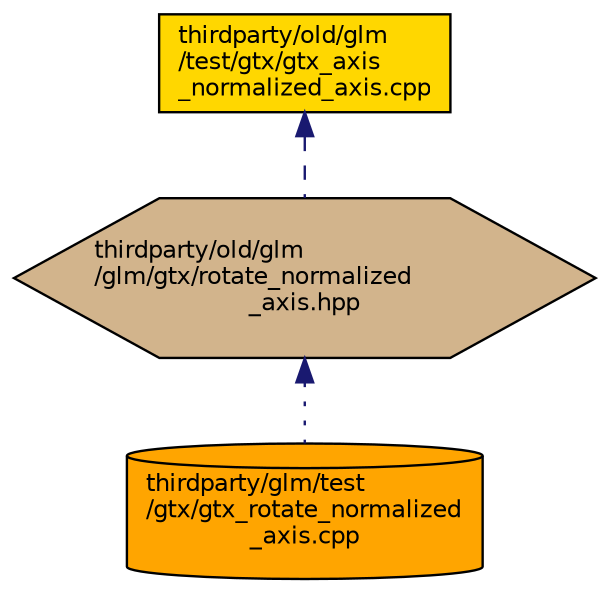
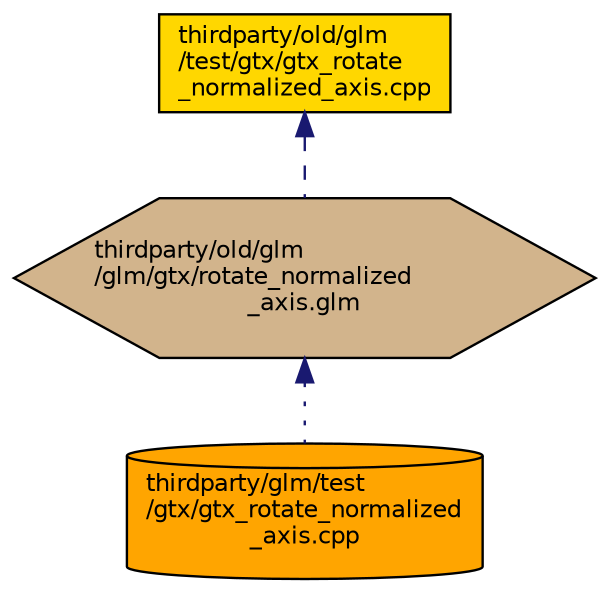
node "thirdparty/old/glm /test/gtx/gtx_axis _normalized_axis.cpp": label "thirdparty/old/glm /test/gtx/gtx_axis _normalized_axis.cpp" -> "thirdparty/old/glm /test/gtx/gtx_rotate _normalized_axis.cpp"
node "thirdparty/old/glm /glm/gtx/rotate_normalized _axis.hpp": label "thirdparty/old/glm /glm/gtx/rotate_normalized _axis.hpp" -> "thirdparty/old/glm /glm/gtx/rotate_normalized _axis.glm"
